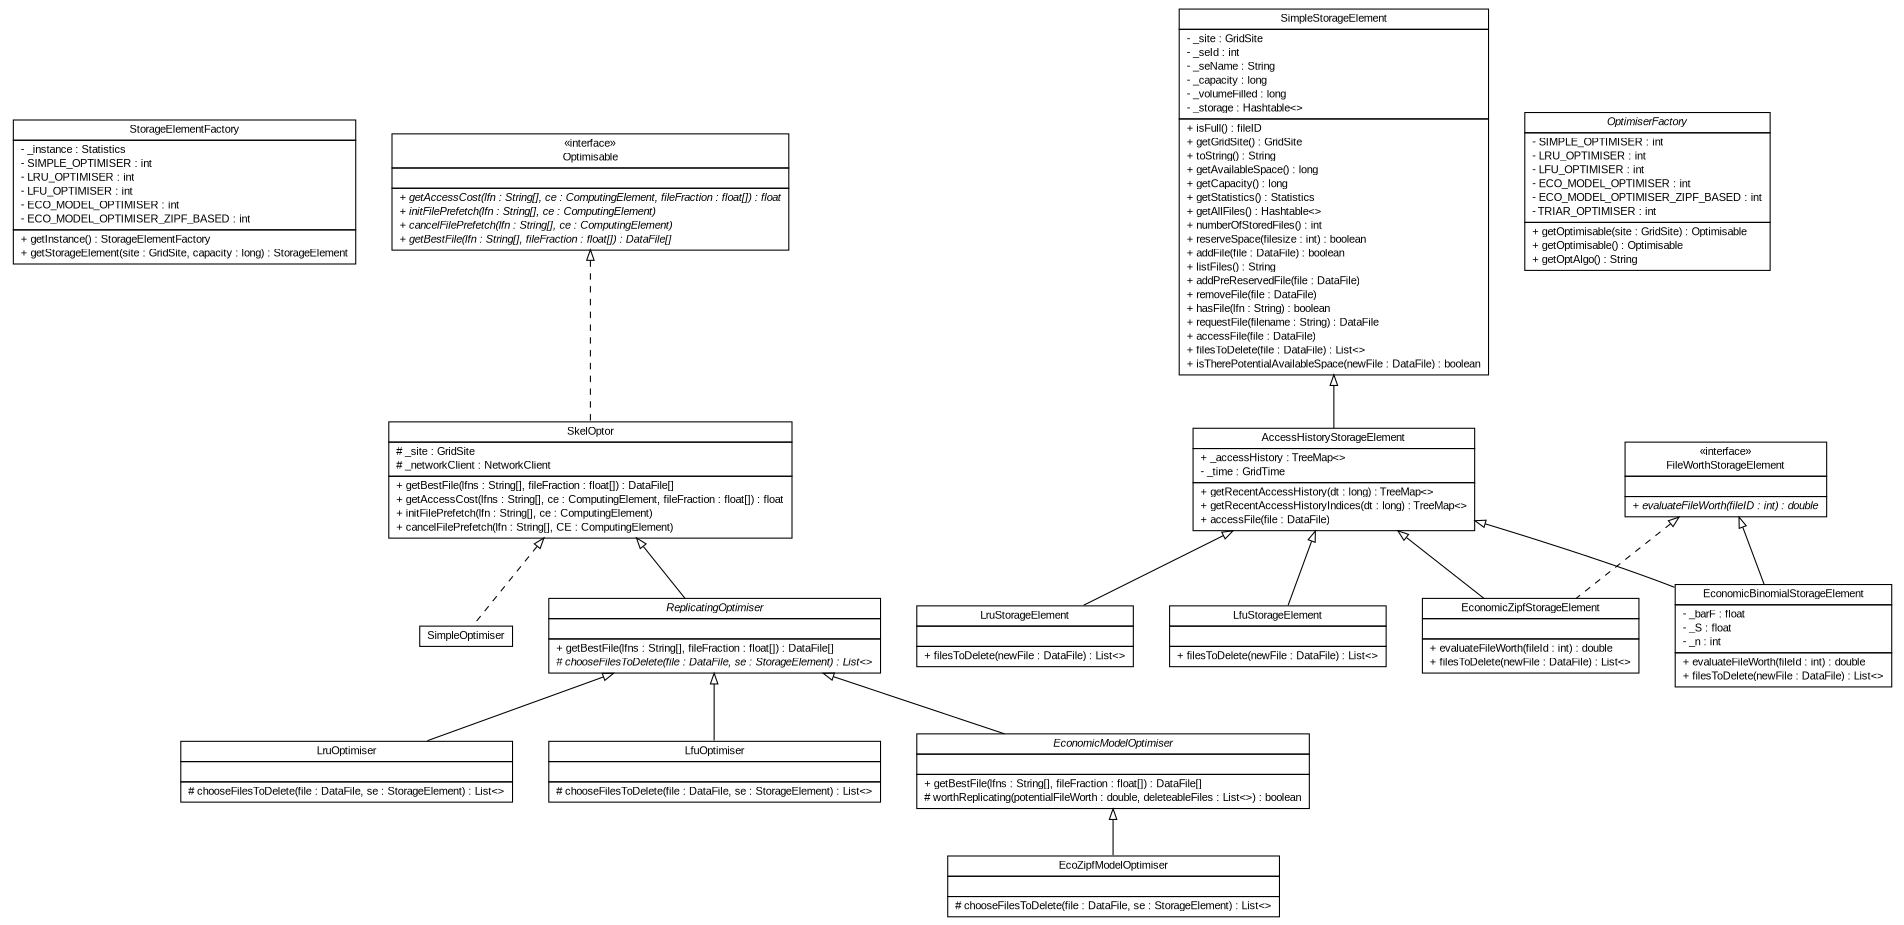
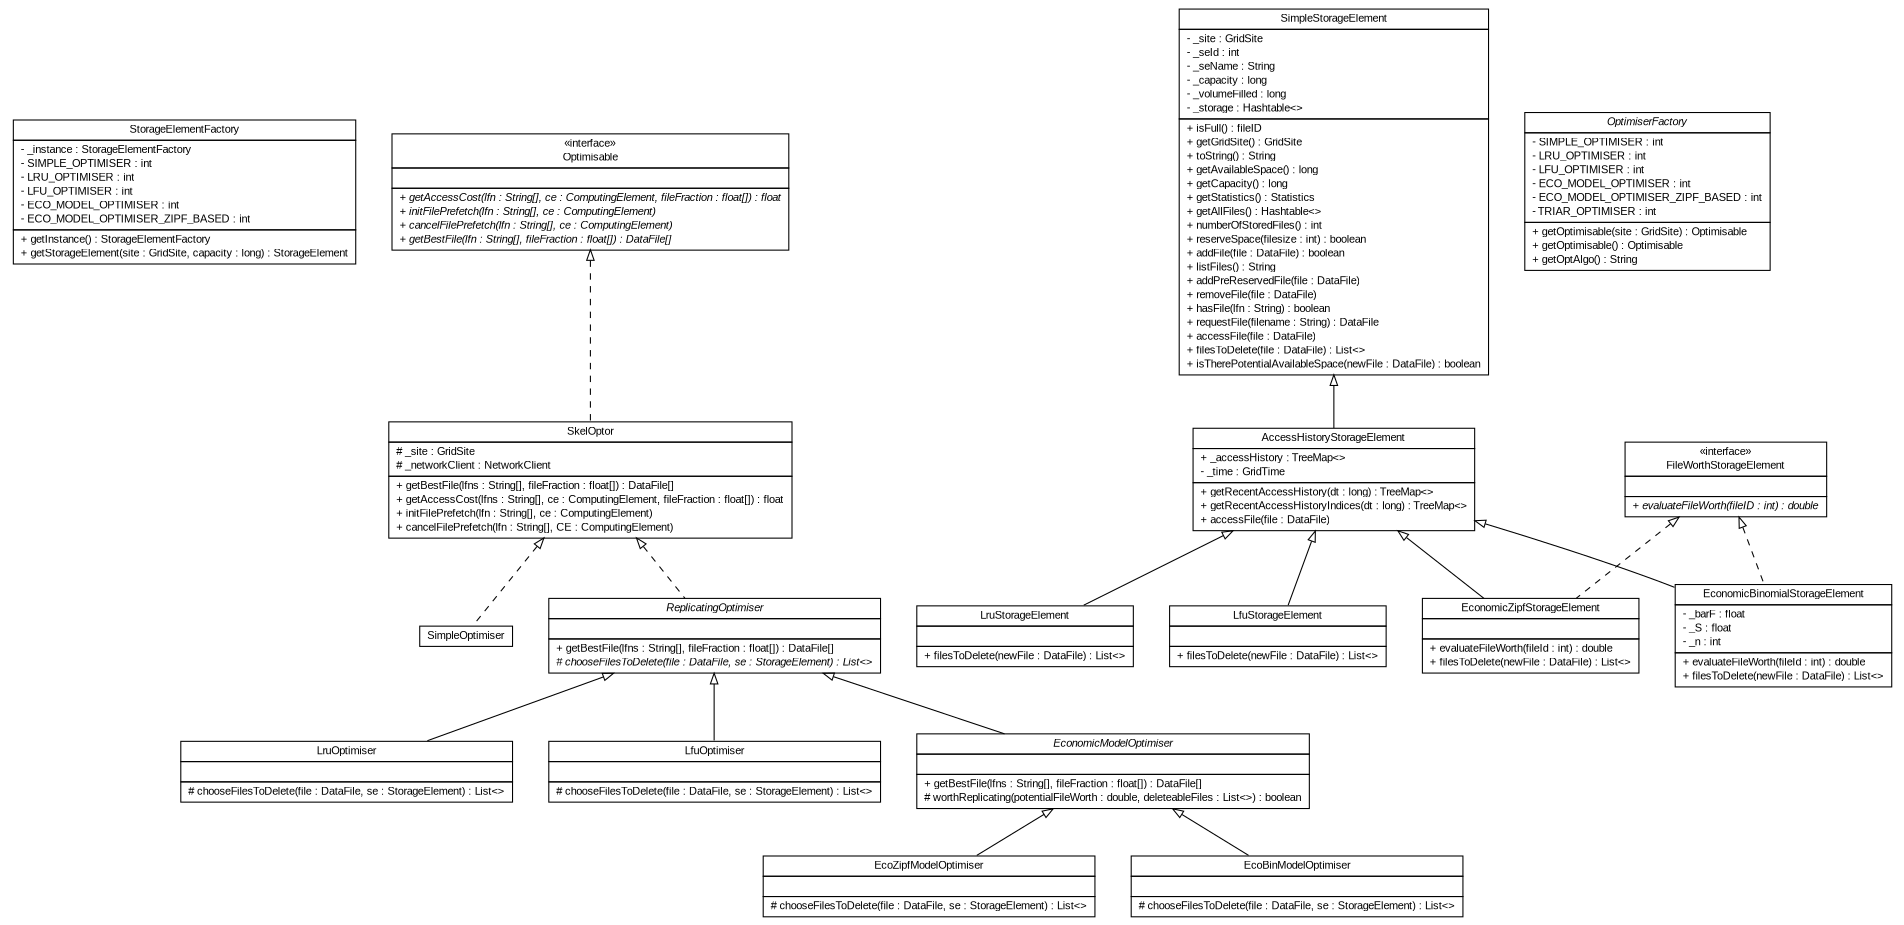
node "StorageElementFactory": text "- _instance : Statistics" -> "- _instance : StorageElementFactory"
edge "EconomicBinomialStorageElement" -> "FileWorthStorageElement": style solid -> dashed
edge "ReplicatingOptimiser" -> "SkelOptor": style solid -> dashed
node "EcoBinModelOptimiser": added
